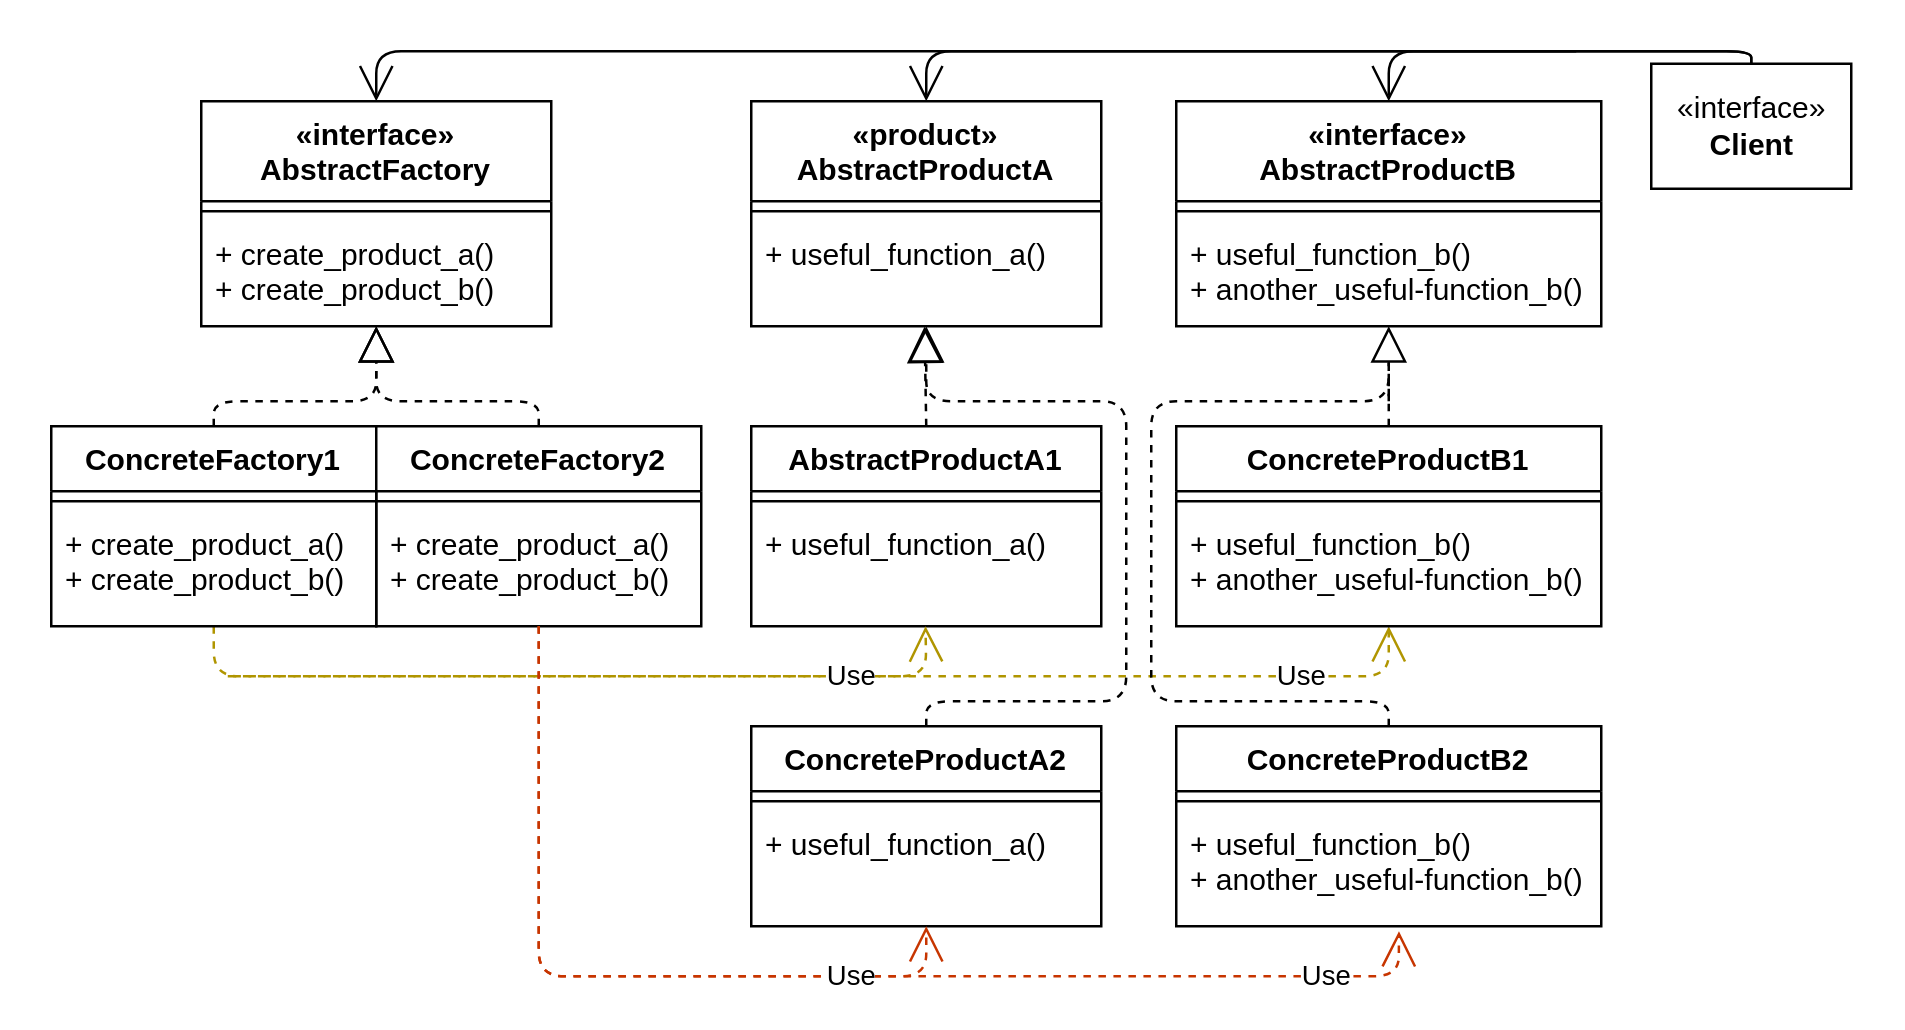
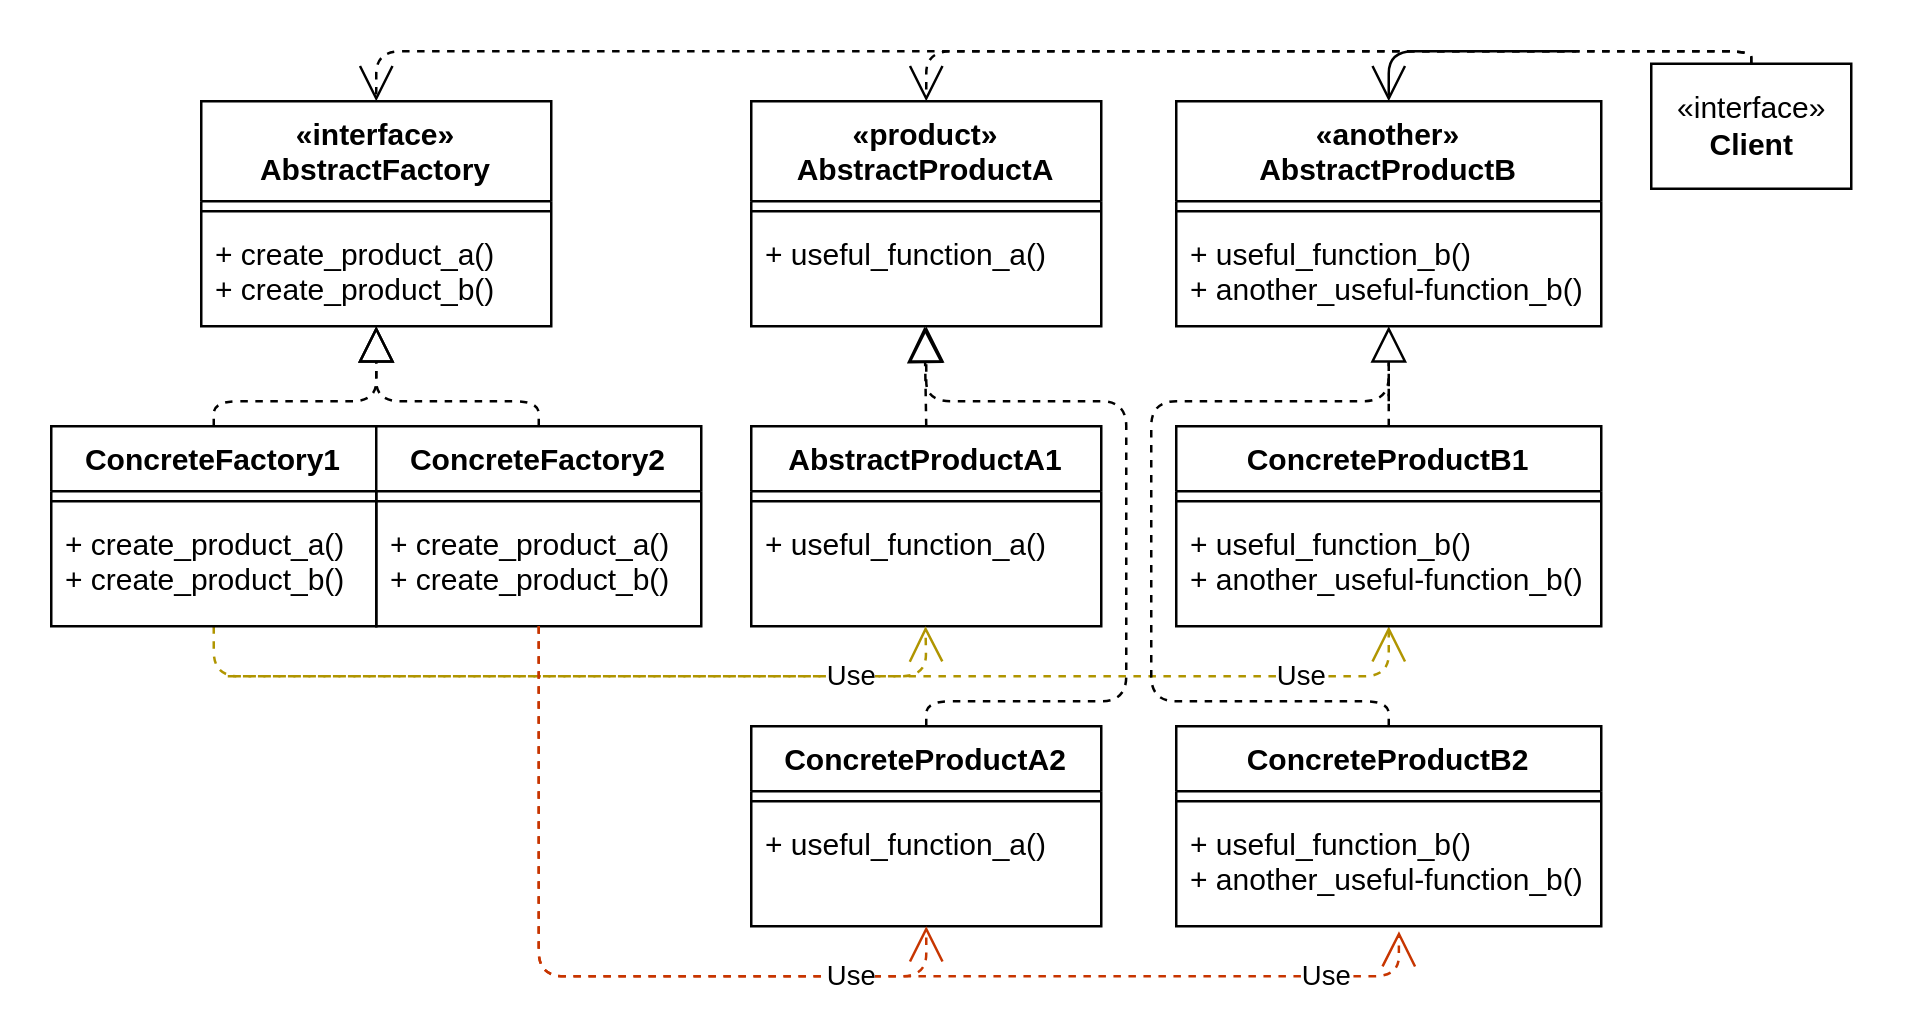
edge "«interface» Client" -> "«interface» AbstractFactory": style solid -> dashed
edge "«interface» Client" -> "«product» AbstractProductA": style solid -> dashed
node "«interface» AbstractProductB": label "«interface» AbstractProductB" -> "«another» AbstractProductB"
